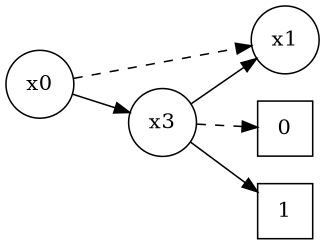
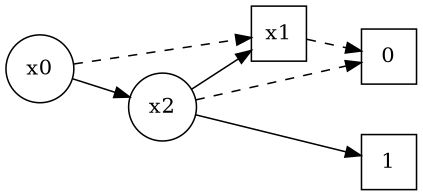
node "x1": shape circle -> square
edge "x1" -> "0": added
node "x3": label "x3" -> "x2"
